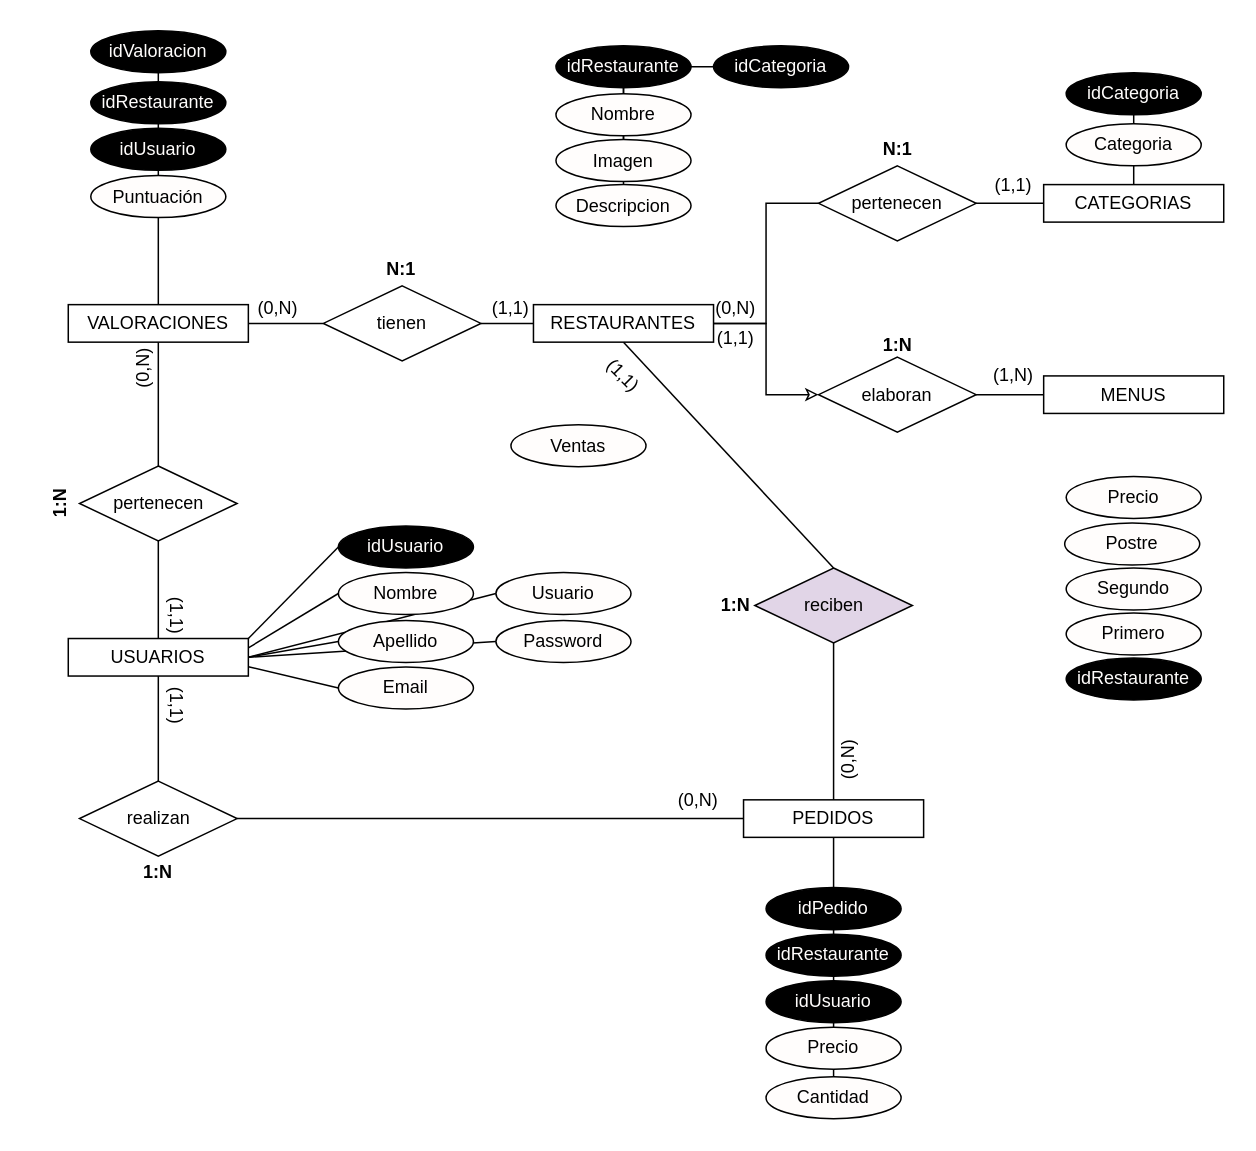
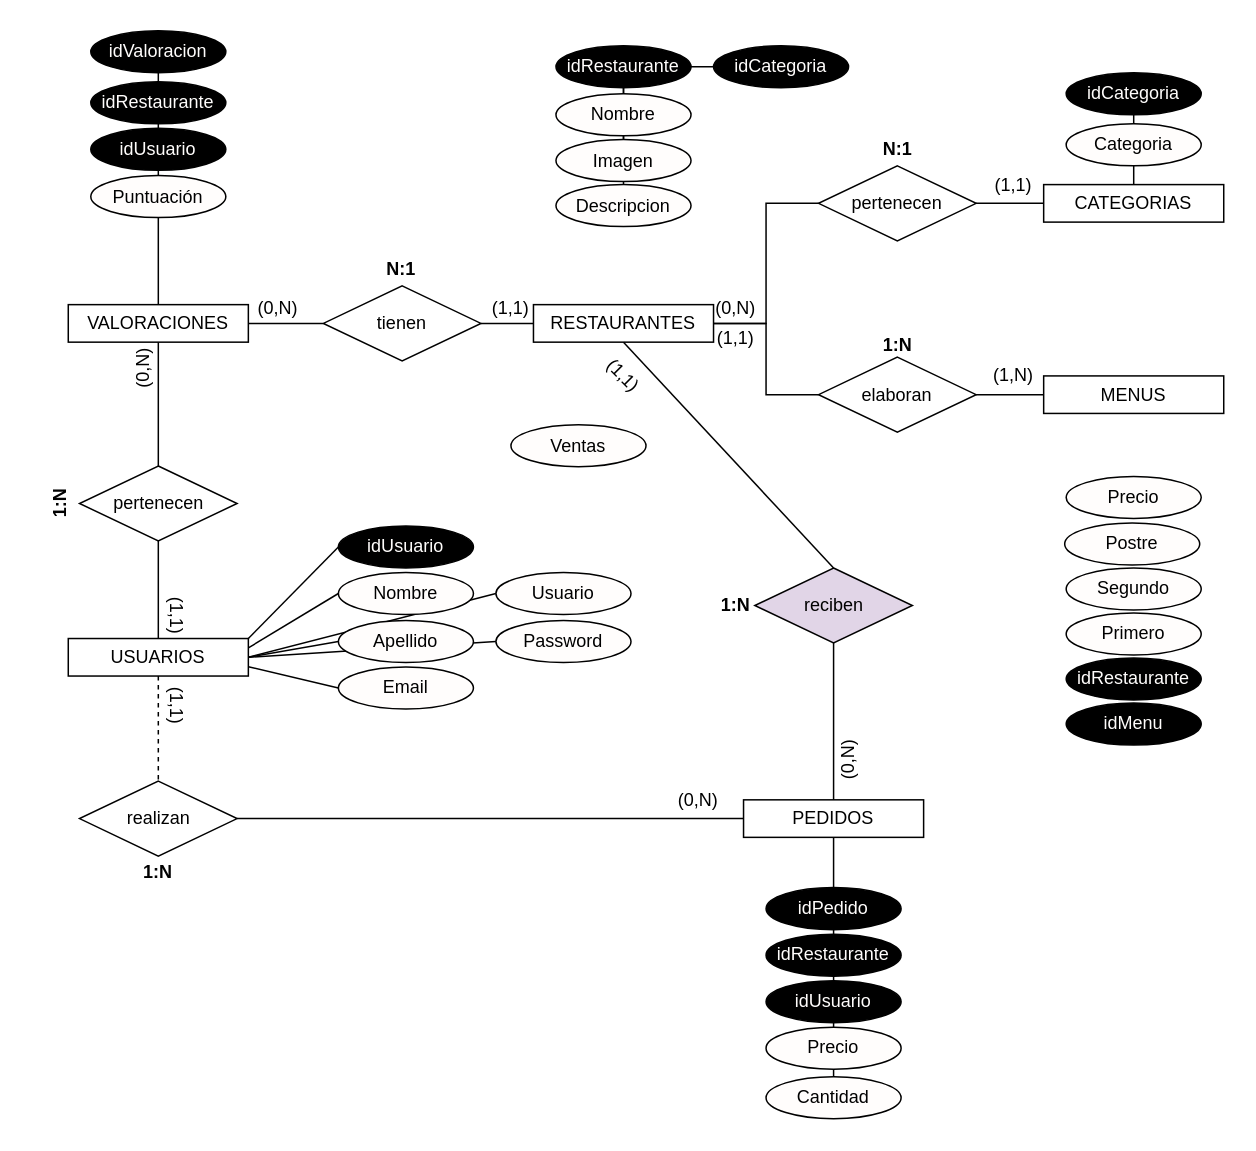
edge "RESTAURANTES" -> "elaboran": arrowhead classic -> none
node "idMenu": added
edge "USUARIOS" -- "realizan": style solid -> dashed
